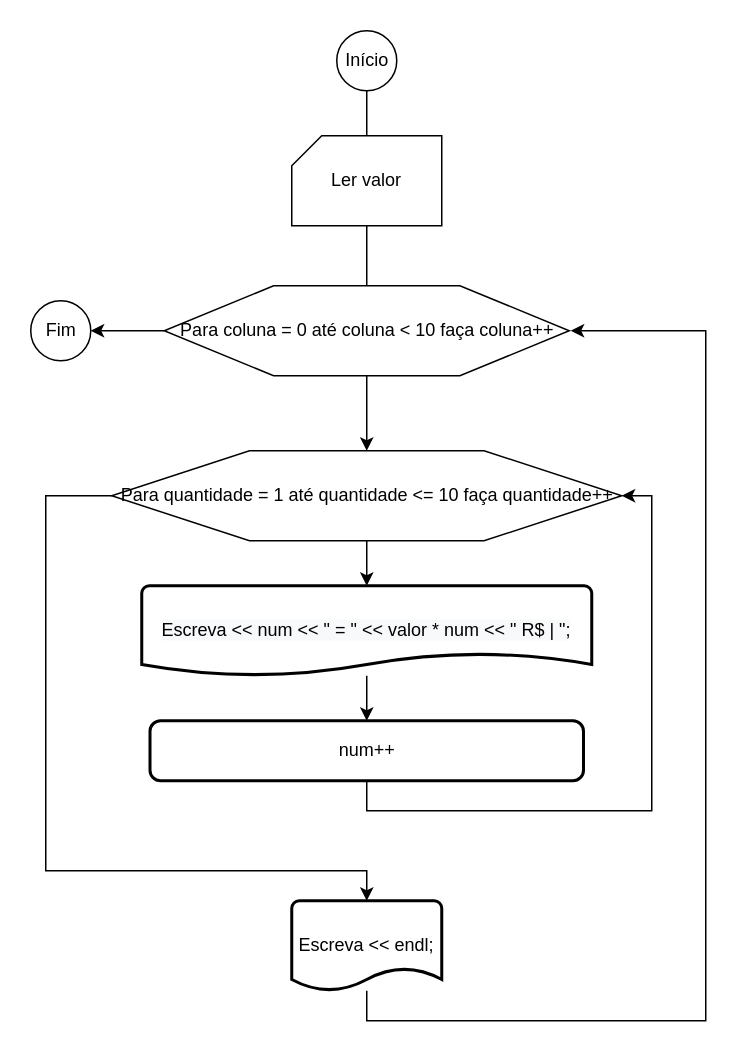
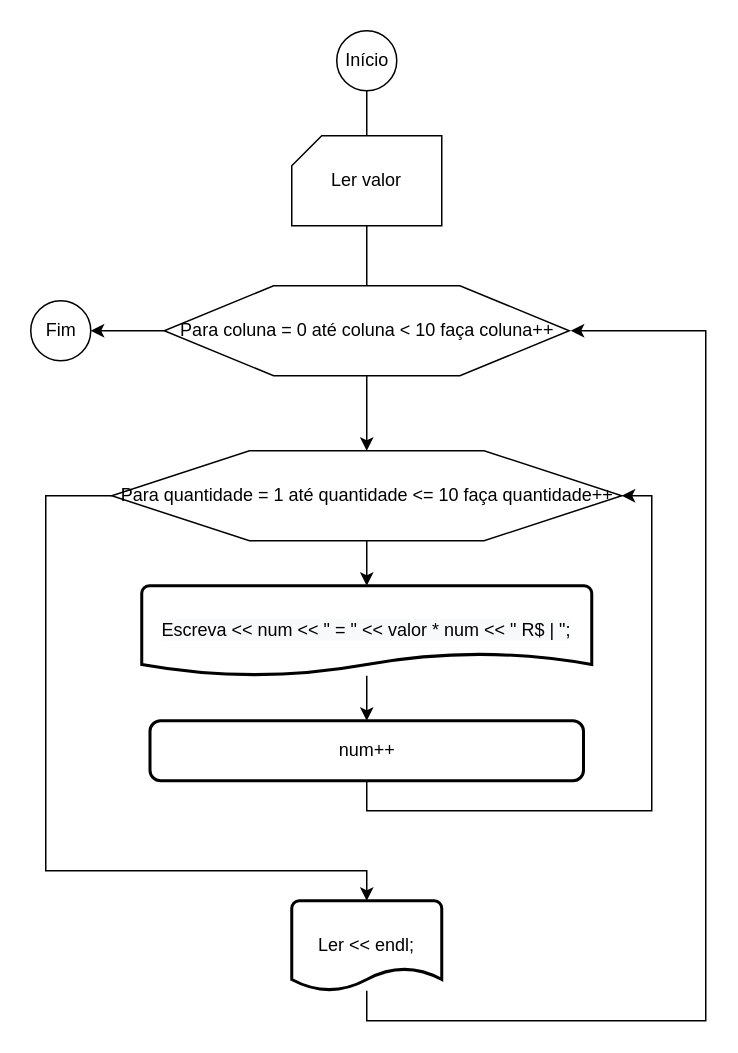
node "Escreva << endl;": label "Escreva << endl;" -> "Ler << endl;"
